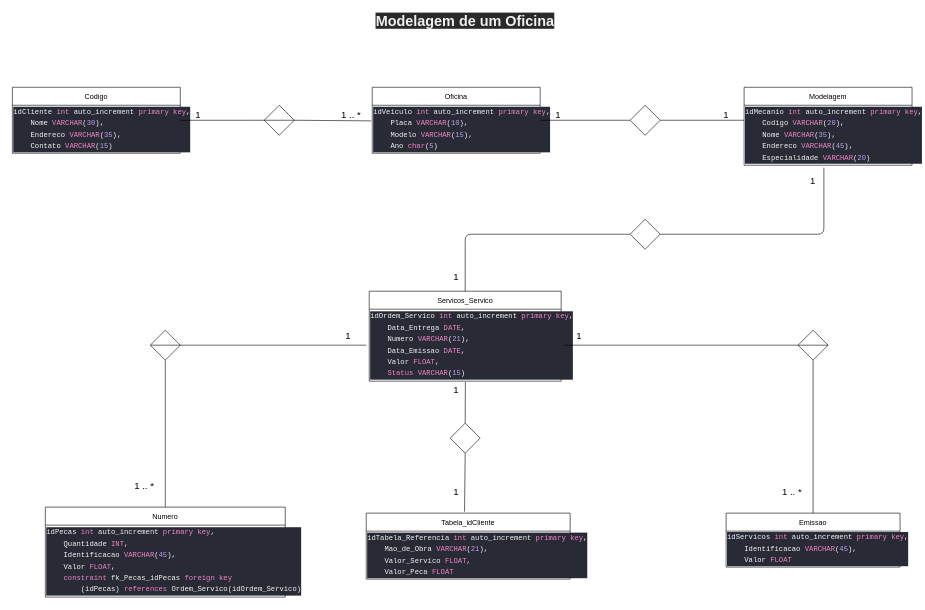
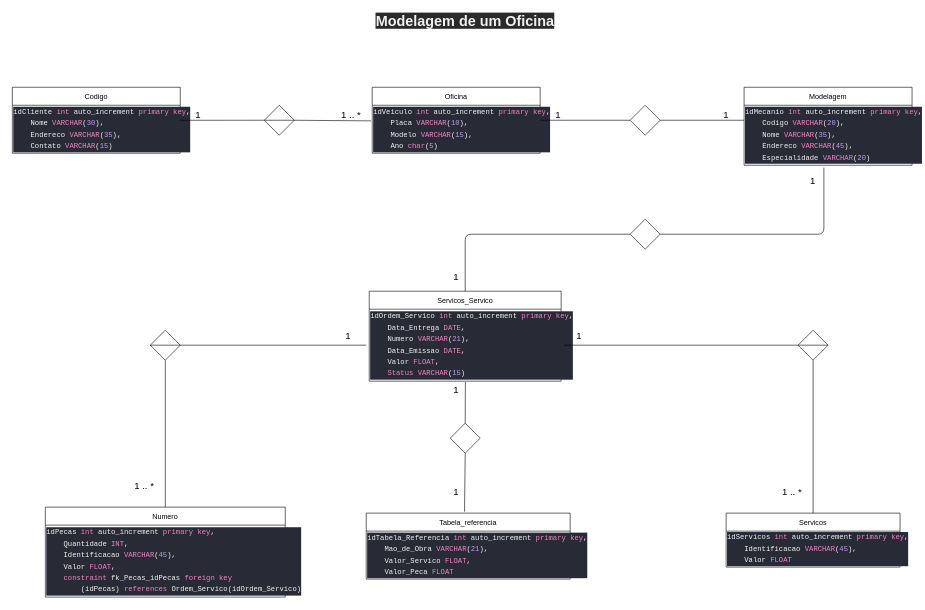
node "Tabela_idCliente": label "Tabela_idCliente" -> "Tabela_referencia"
node "Emissao": label "Emissao" -> "Servicos"
